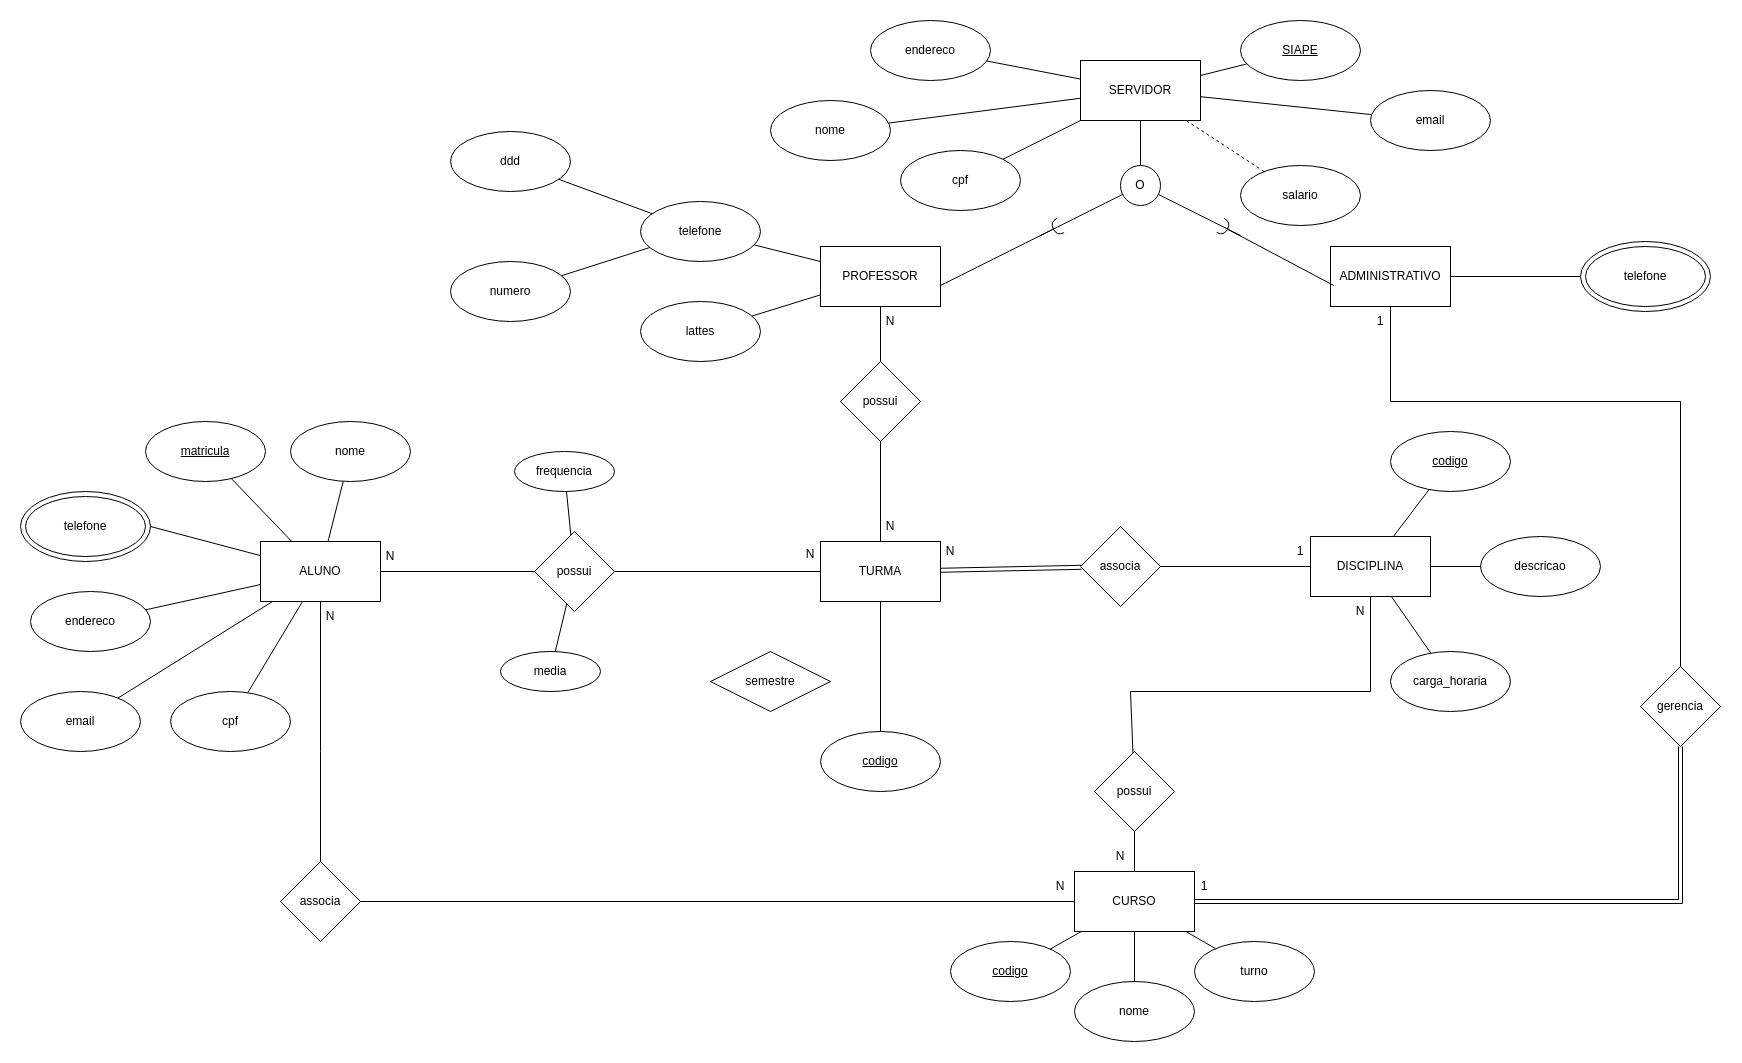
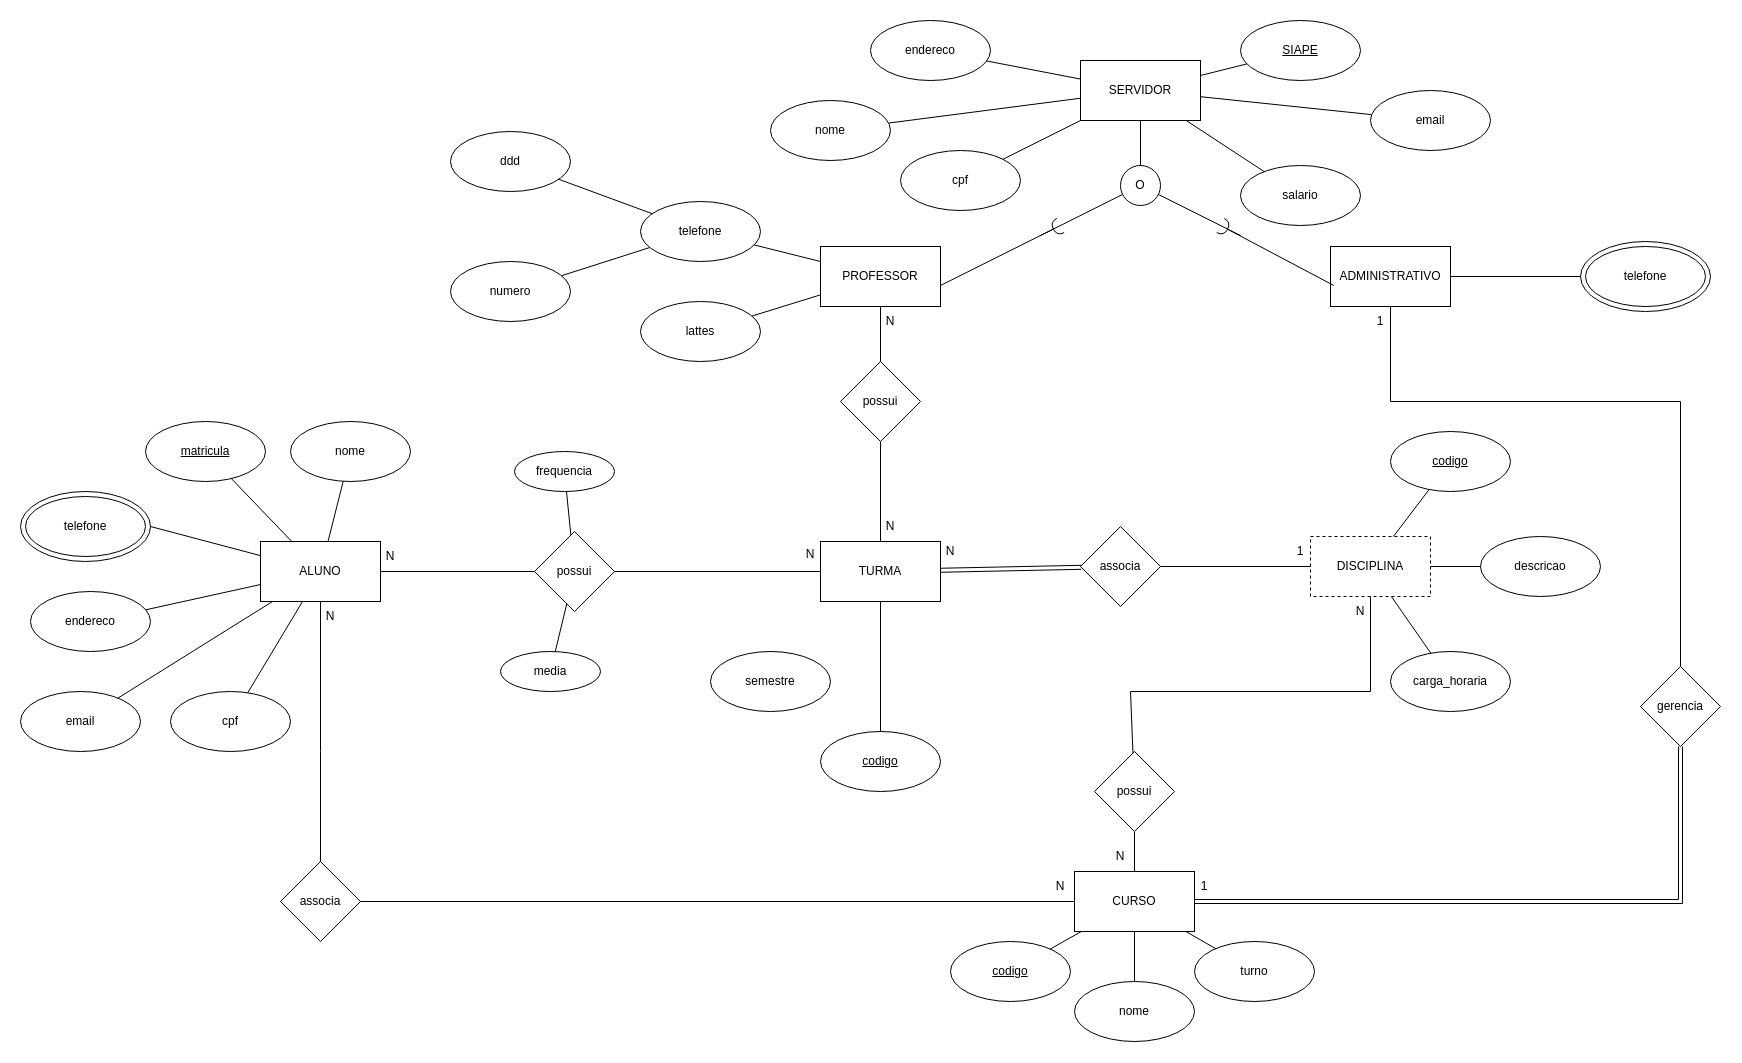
edge "SERVIDOR" -- "salario": style dashed -> solid
node "DISCIPLINA": style solid -> dashed
node "semestre": shape diamond -> ellipse
